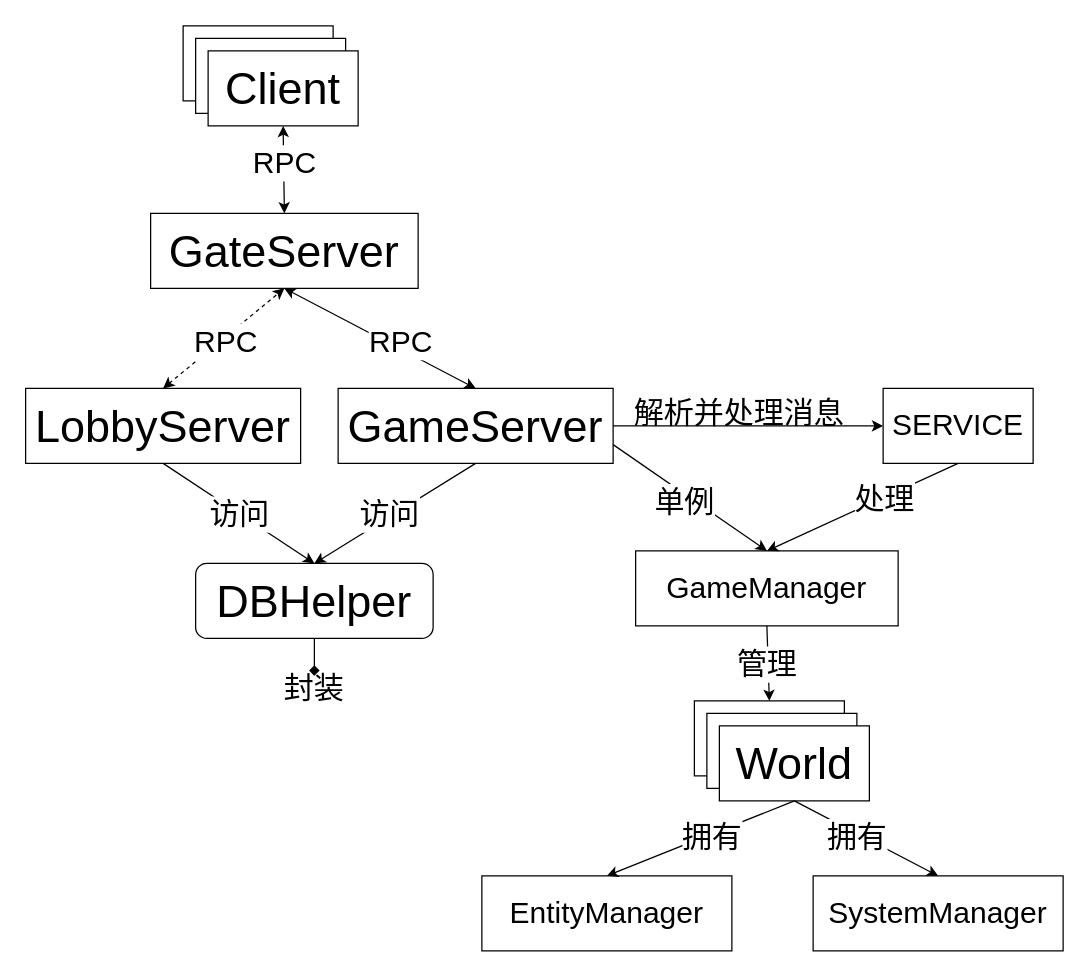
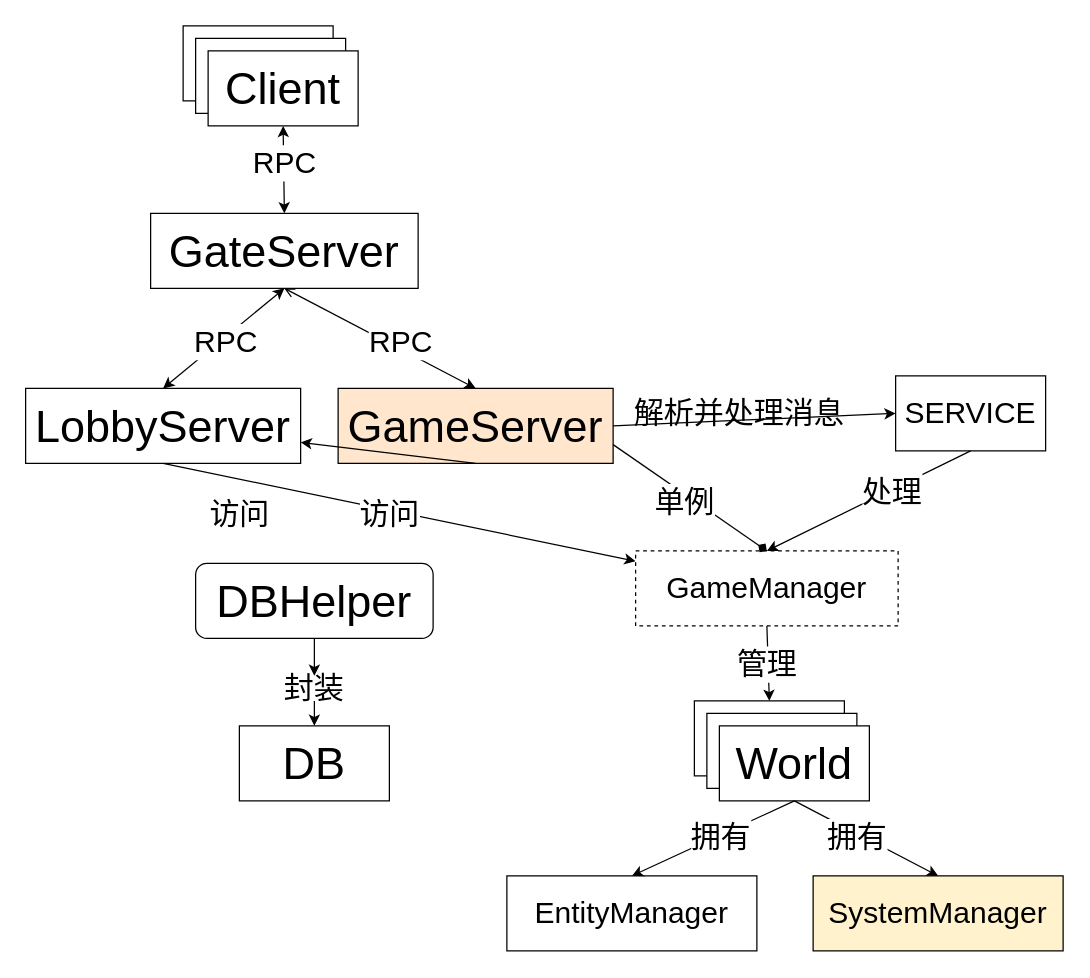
edge "GateServer" -- "GameServer": arrowhead classic -> open
edge "GateServer" -- "LobbyServer": style dashed -> solid
node "GameServer": fillcolor #ffffff -> #ffe6cc
node "SERVICE": moved (958, 426) -> (971, 413)
edge "LobbyServer" -> "DBHelper": now "LobbyServer" -> "GameManager"
edge "GameServer" -> "DBHelper": now "GameServer" -> "LobbyServer"
edge "GameServer" -> "GameManager": arrowhead classic -> diamond
node "GameManager": style solid -> dashed
edge "DBHelper" -> "封装": arrowhead diamond -> classic
edge "封装" -> "DB": added
node "DB": added
node "EntityManager": moved (607, 913) -> (632, 913)
node "SystemManager": fillcolor #ffffff -> #fff2cc
